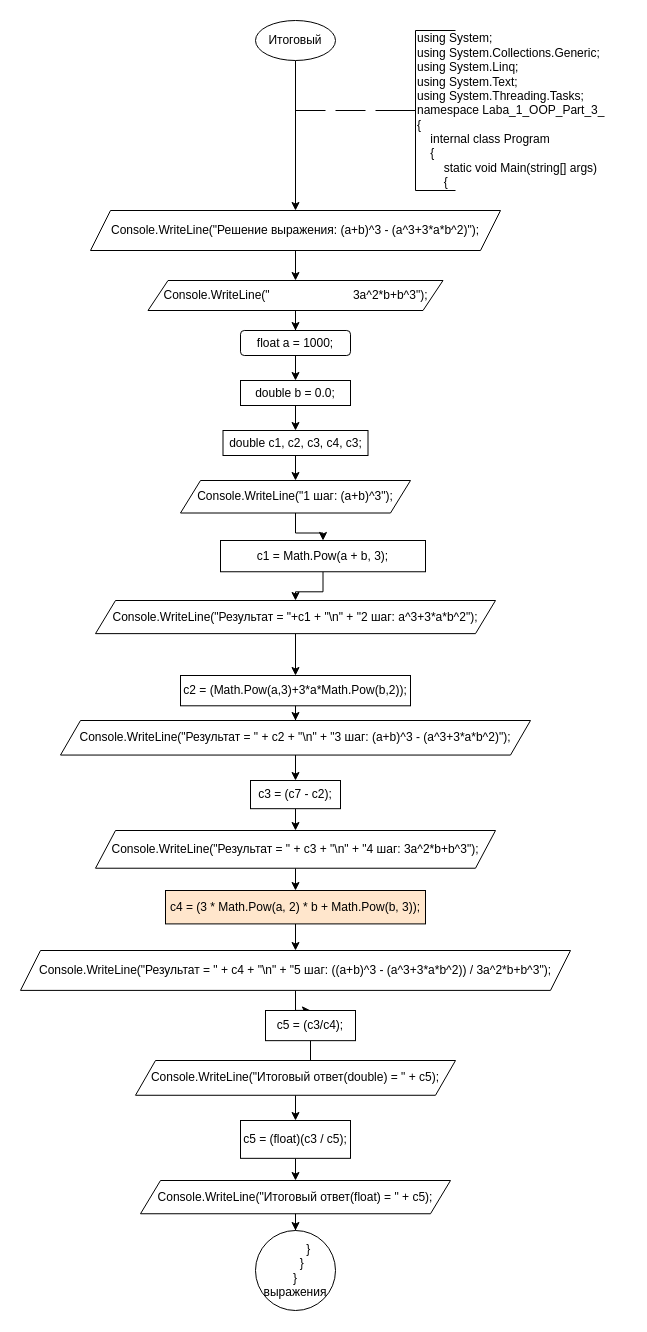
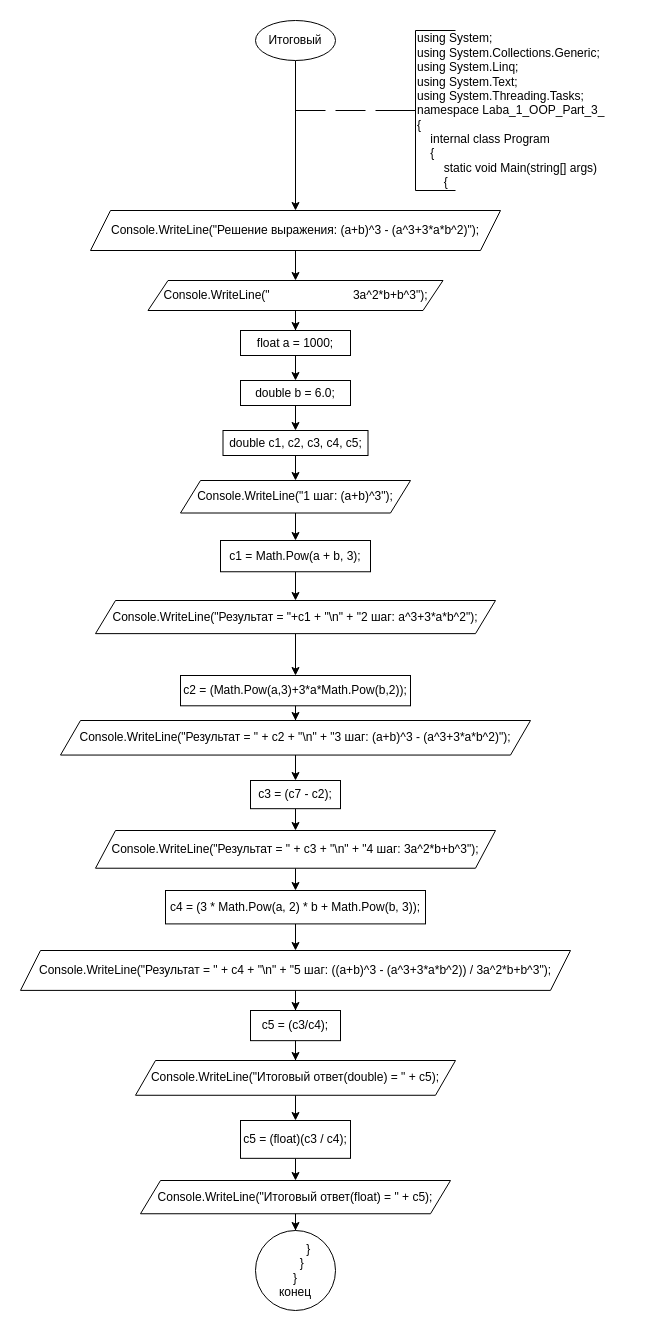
node "float a = 1000;": shape rounded rectangle -> rectangle
node "double b = 0.0;": label "double b = 0.0;" -> "double b = 6.0;"
node "double c1, c2, c3, c4, c3;": label "double c1, c2, c3, c4, c3;" -> "double c1, c2, c3, c4, c5;"
node "c1 = Math.Pow(a + b, 3);": size 205x31 -> 150x31
node "c4 = (3 * Math.Pow(a, 2) * b + Math.Pow(b, 3));": fillcolor #ffe6cc -> #ffffff
node "c5 = (c3/c4);": moved (311, 1026) -> (296, 1026)
node "c5 = (float)(c3 / c5);": label "c5 = (float)(c3 / c5);" -> "c5 = (float)(c3 / c4);"
node "} } } выражения": label "} } } выражения" -> "} } } конец"
